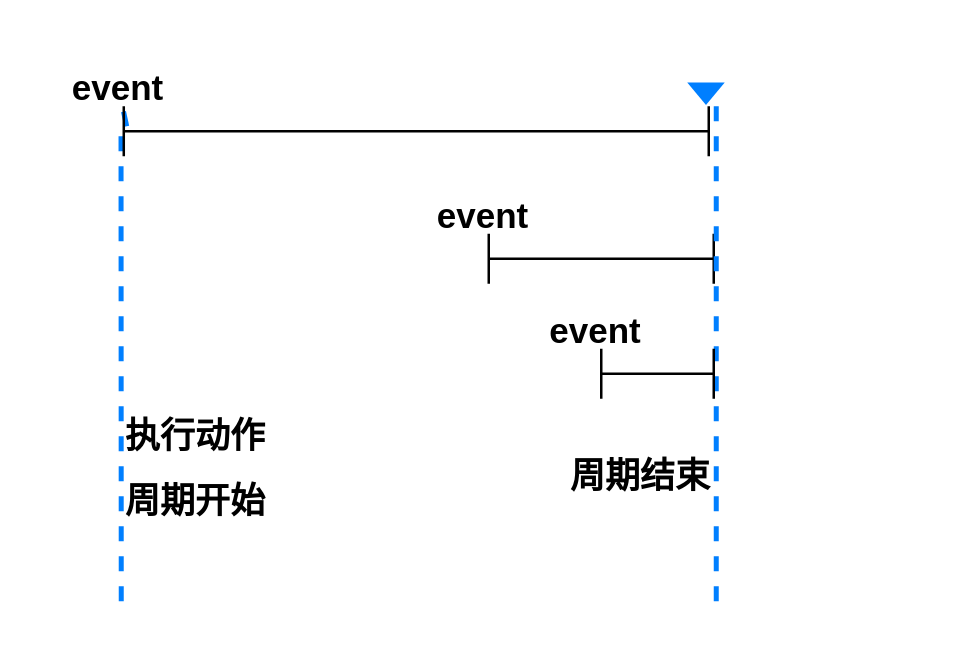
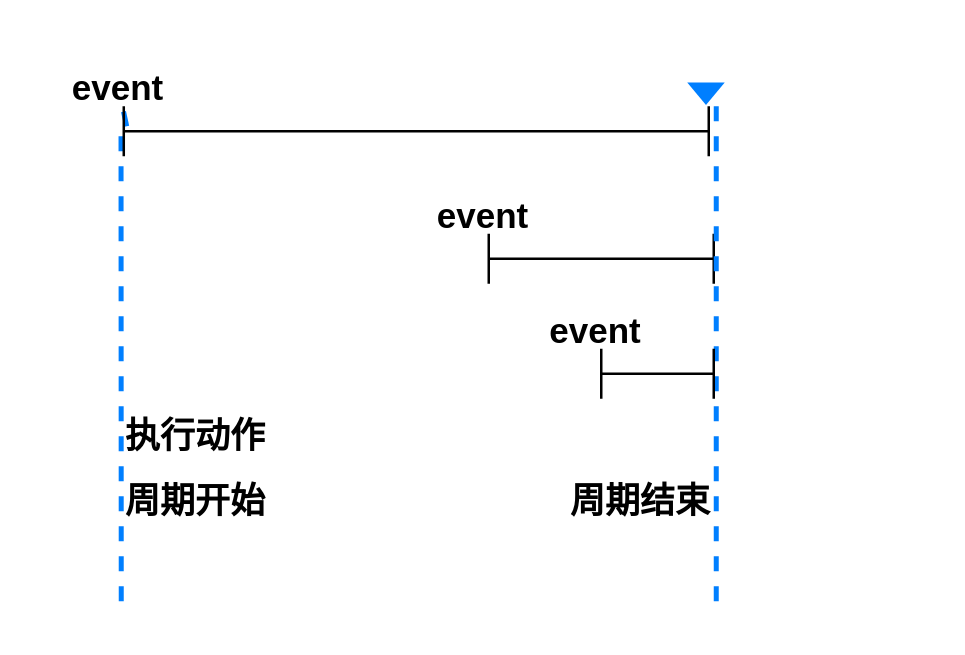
node "周期结束": moved (641, 476) -> (641, 501)
